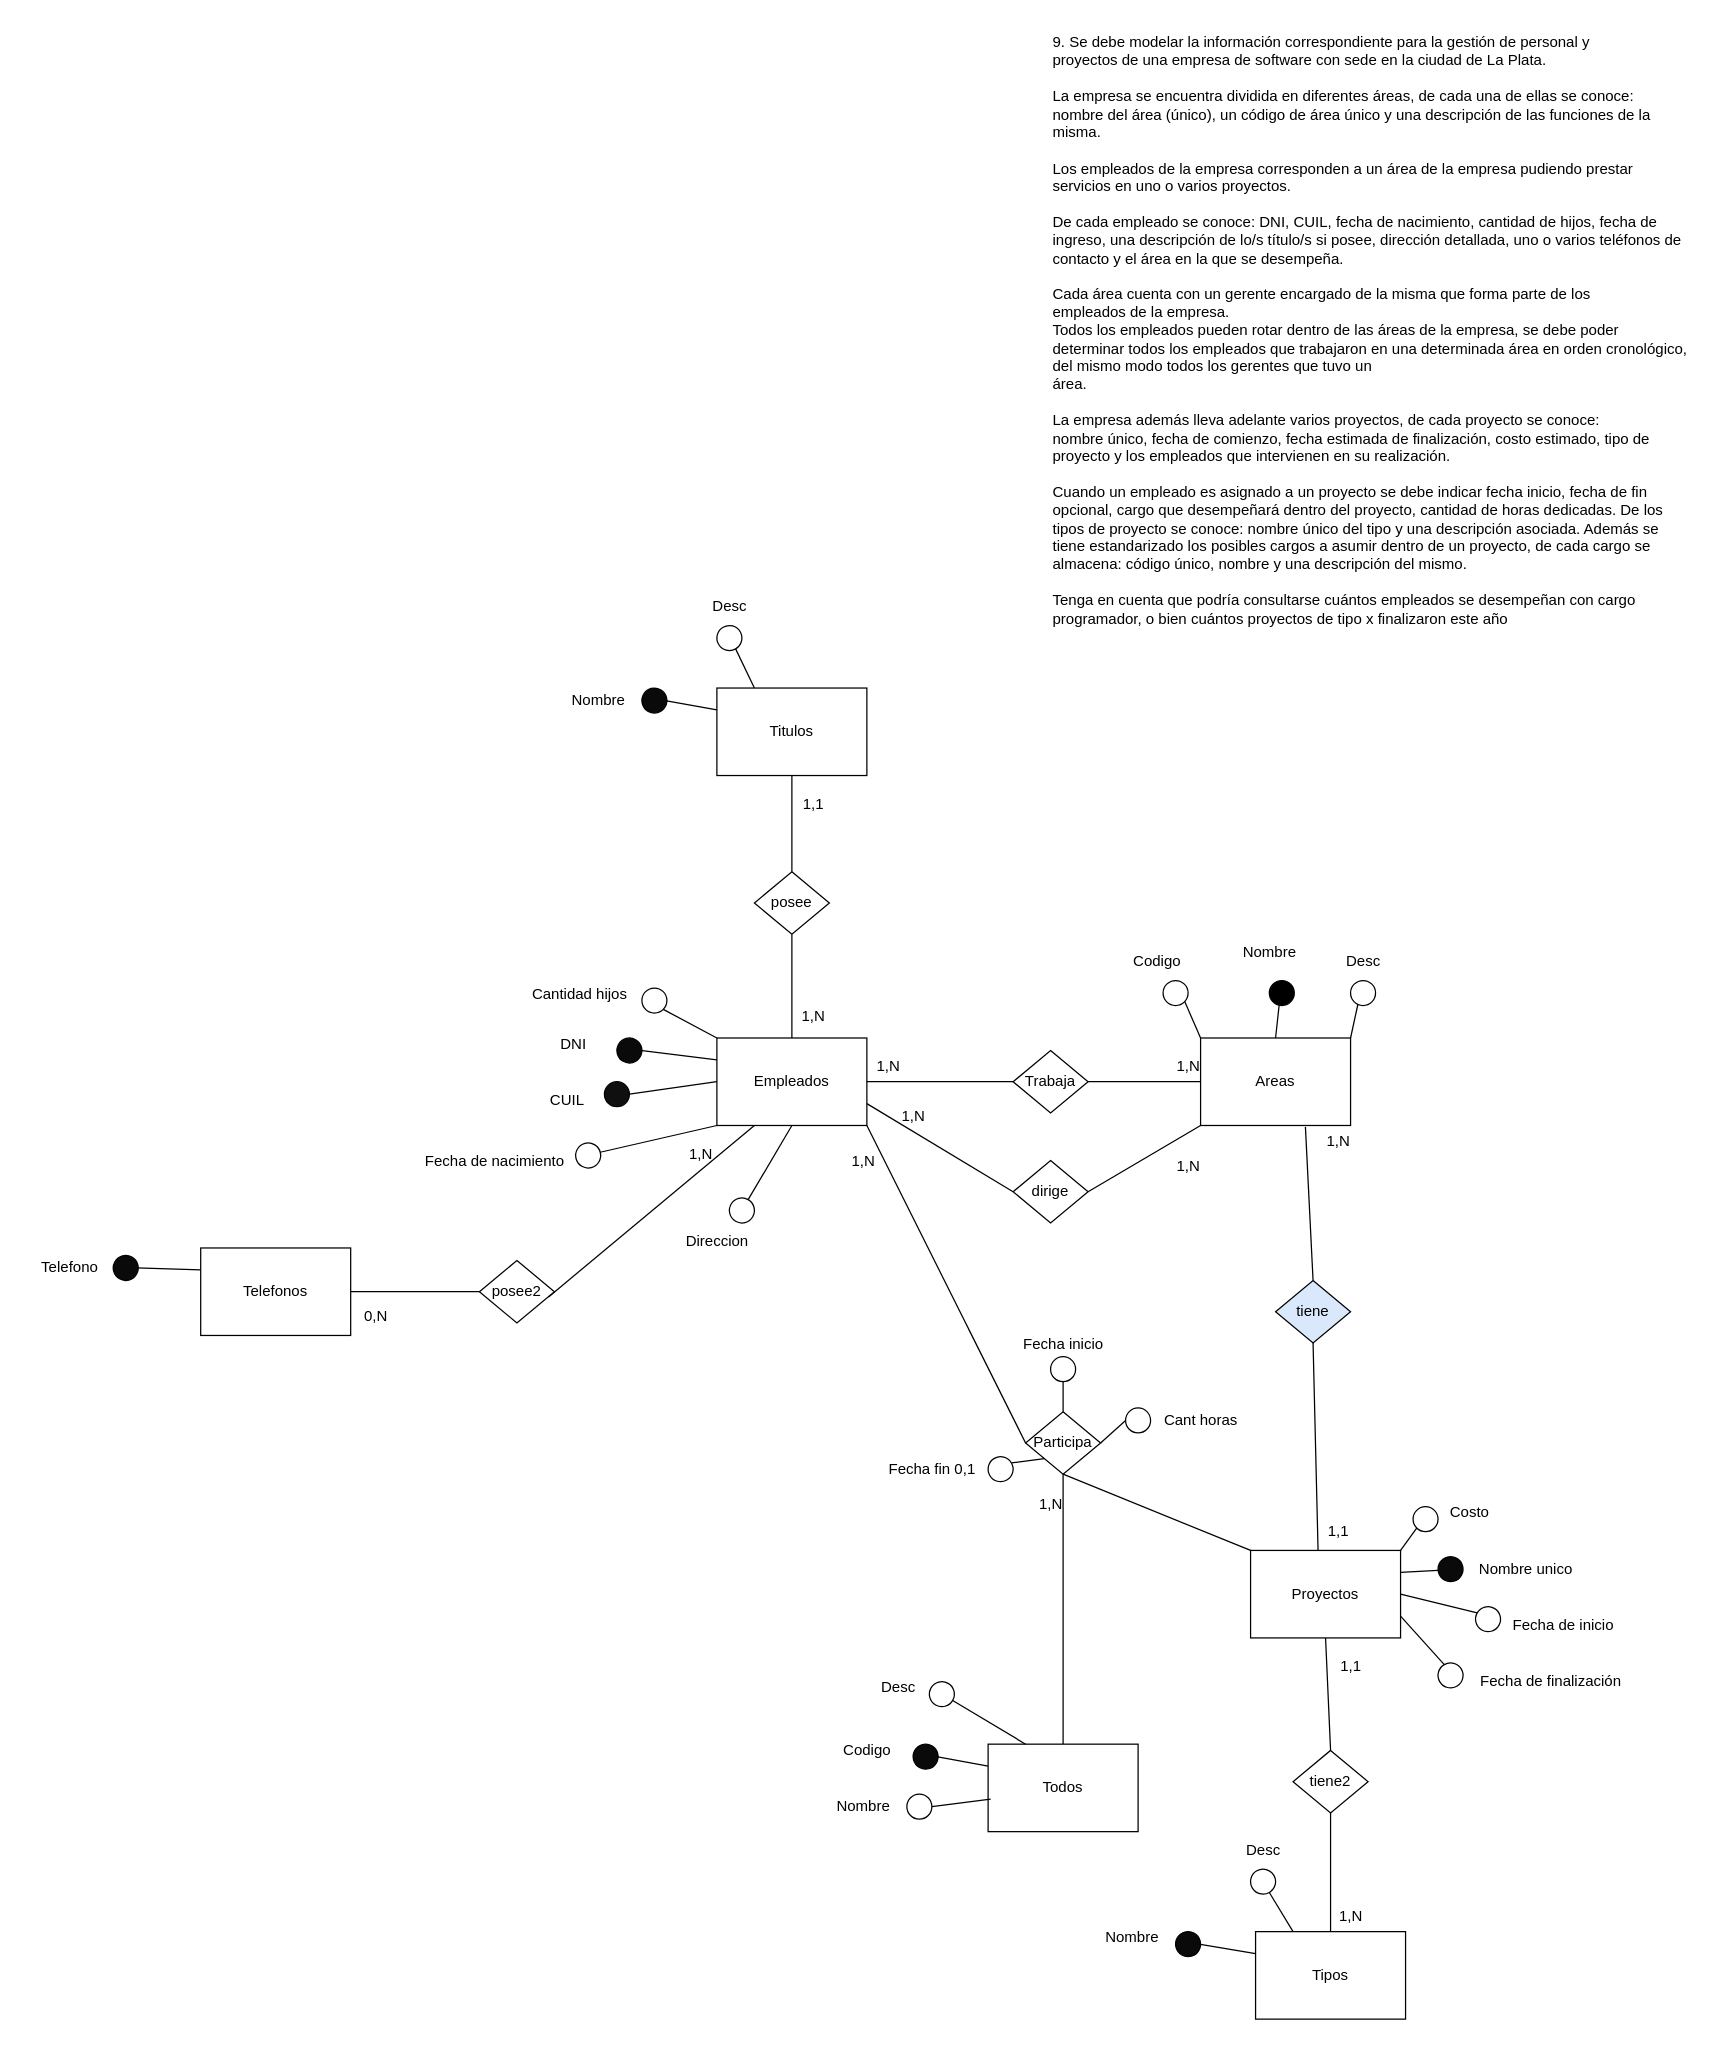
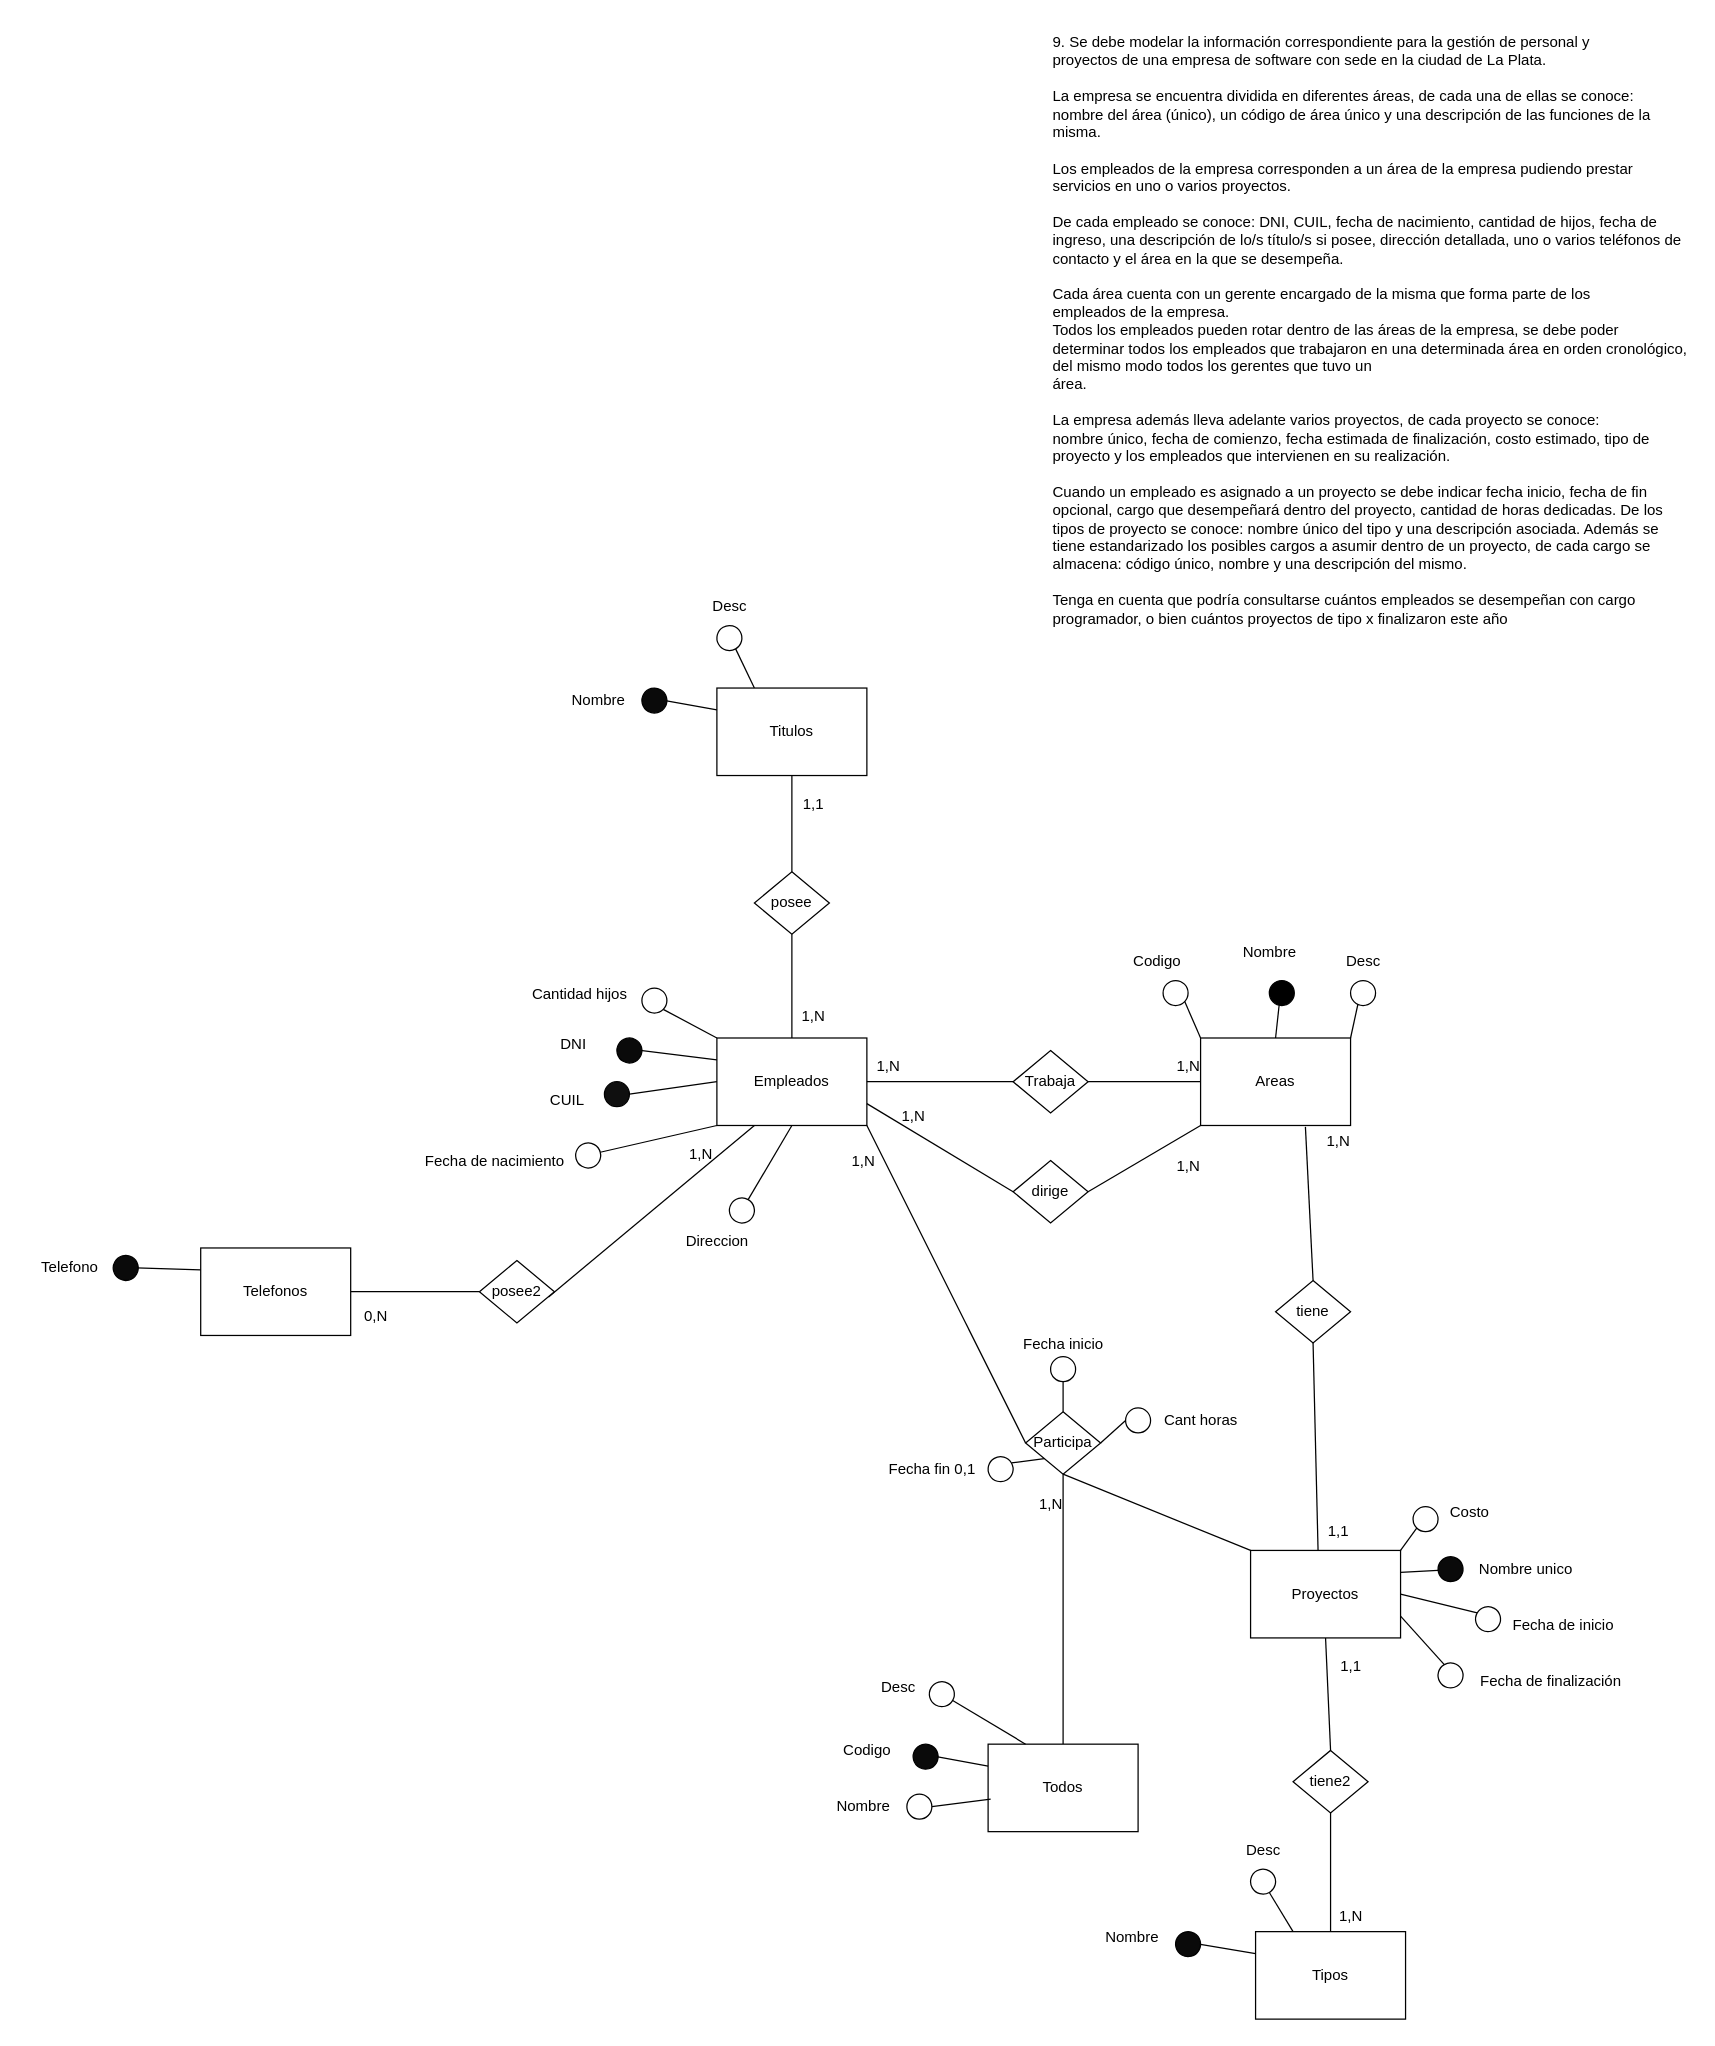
node "tiene": fillcolor #dae8fc -> #ffffff
